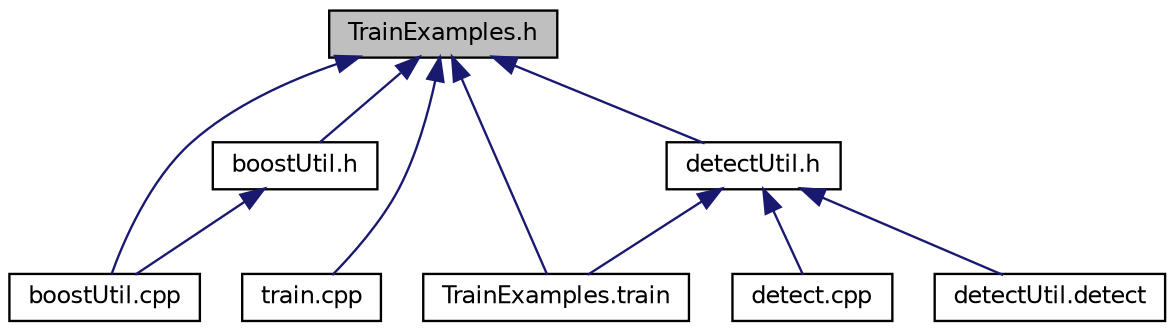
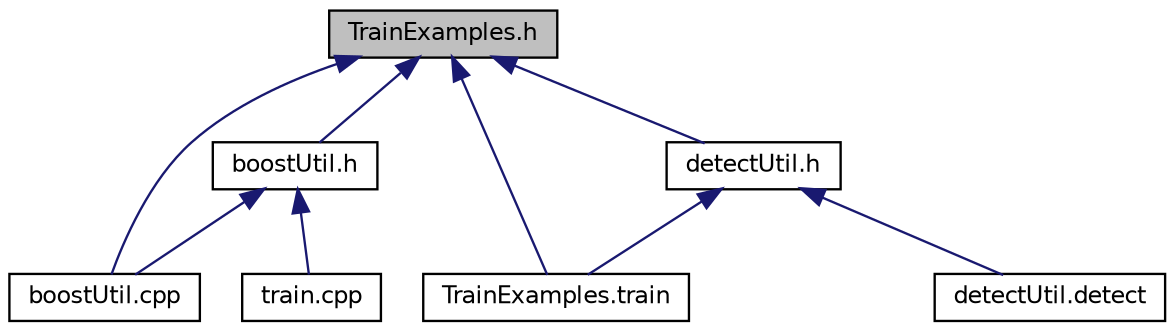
edge "train.cpp" -> "TrainExamples.h": now "train.cpp" -> "boostUtil.h"
node "detect.cpp": removed
